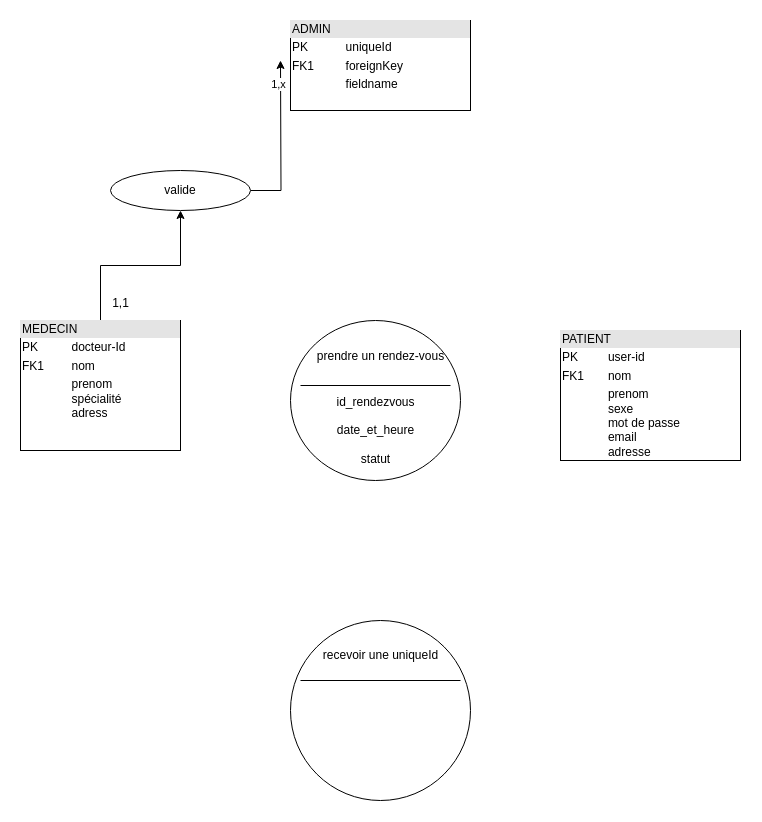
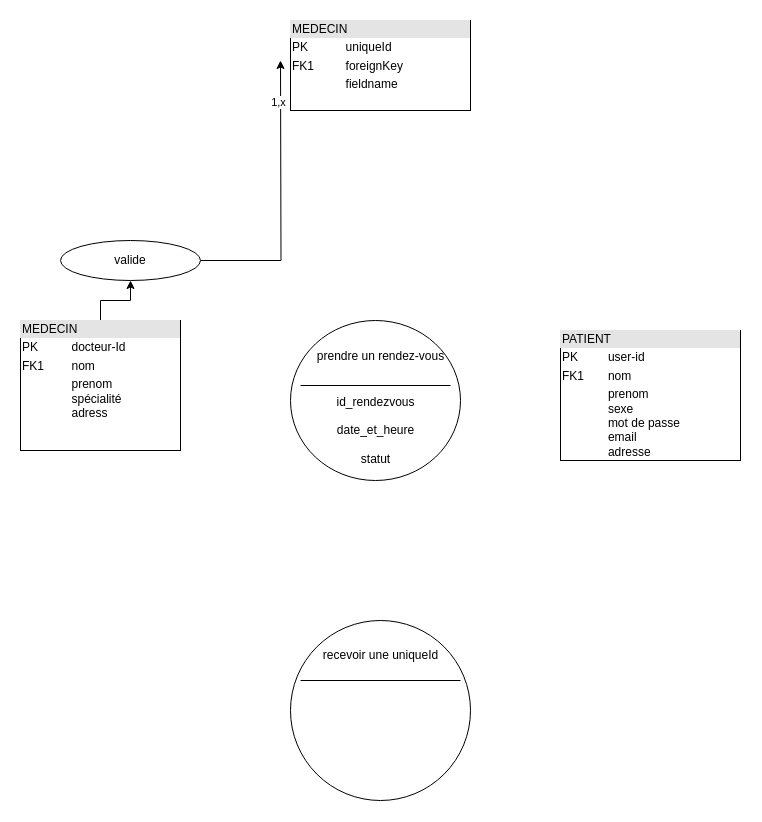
node "ADMIN PK uniqueId FK1 foreignKey fieldname": label "ADMIN PK uniqueId FK1 foreignKey fieldname" -> "MEDECIN PK uniqueId FK1 foreignKey fieldname"
node "valide": moved (181, 191) -> (131, 261)
node "1,1": removed
